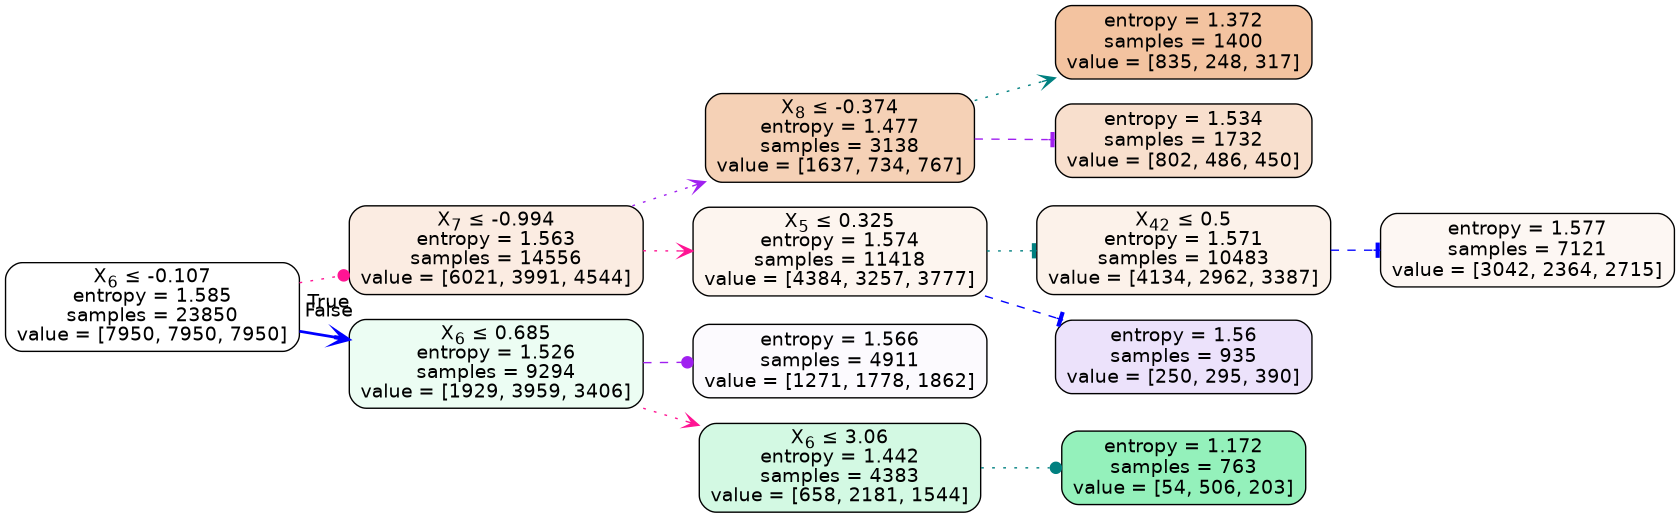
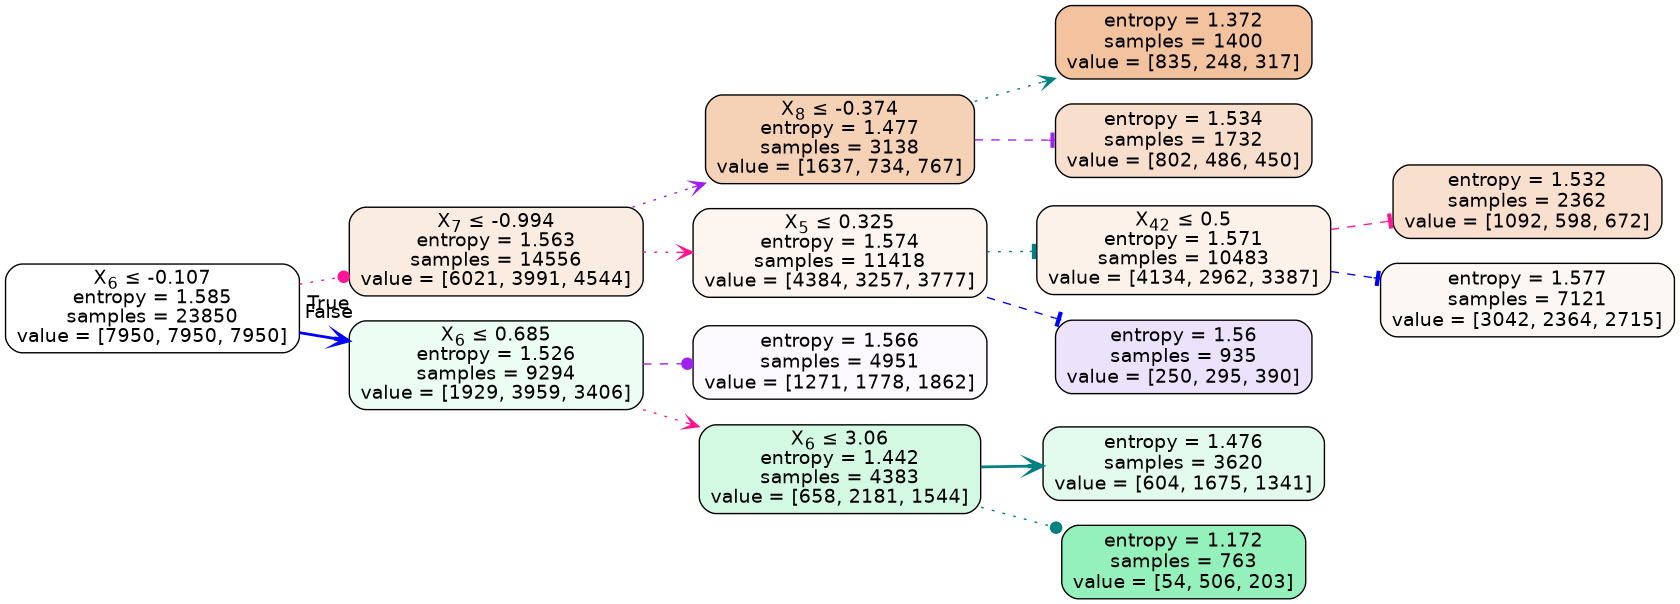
node "entropy = 1.532": added
node "entropy = 1.566": text "samples = 4911" -> "samples = 4951"
node "entropy = 1.476": added
